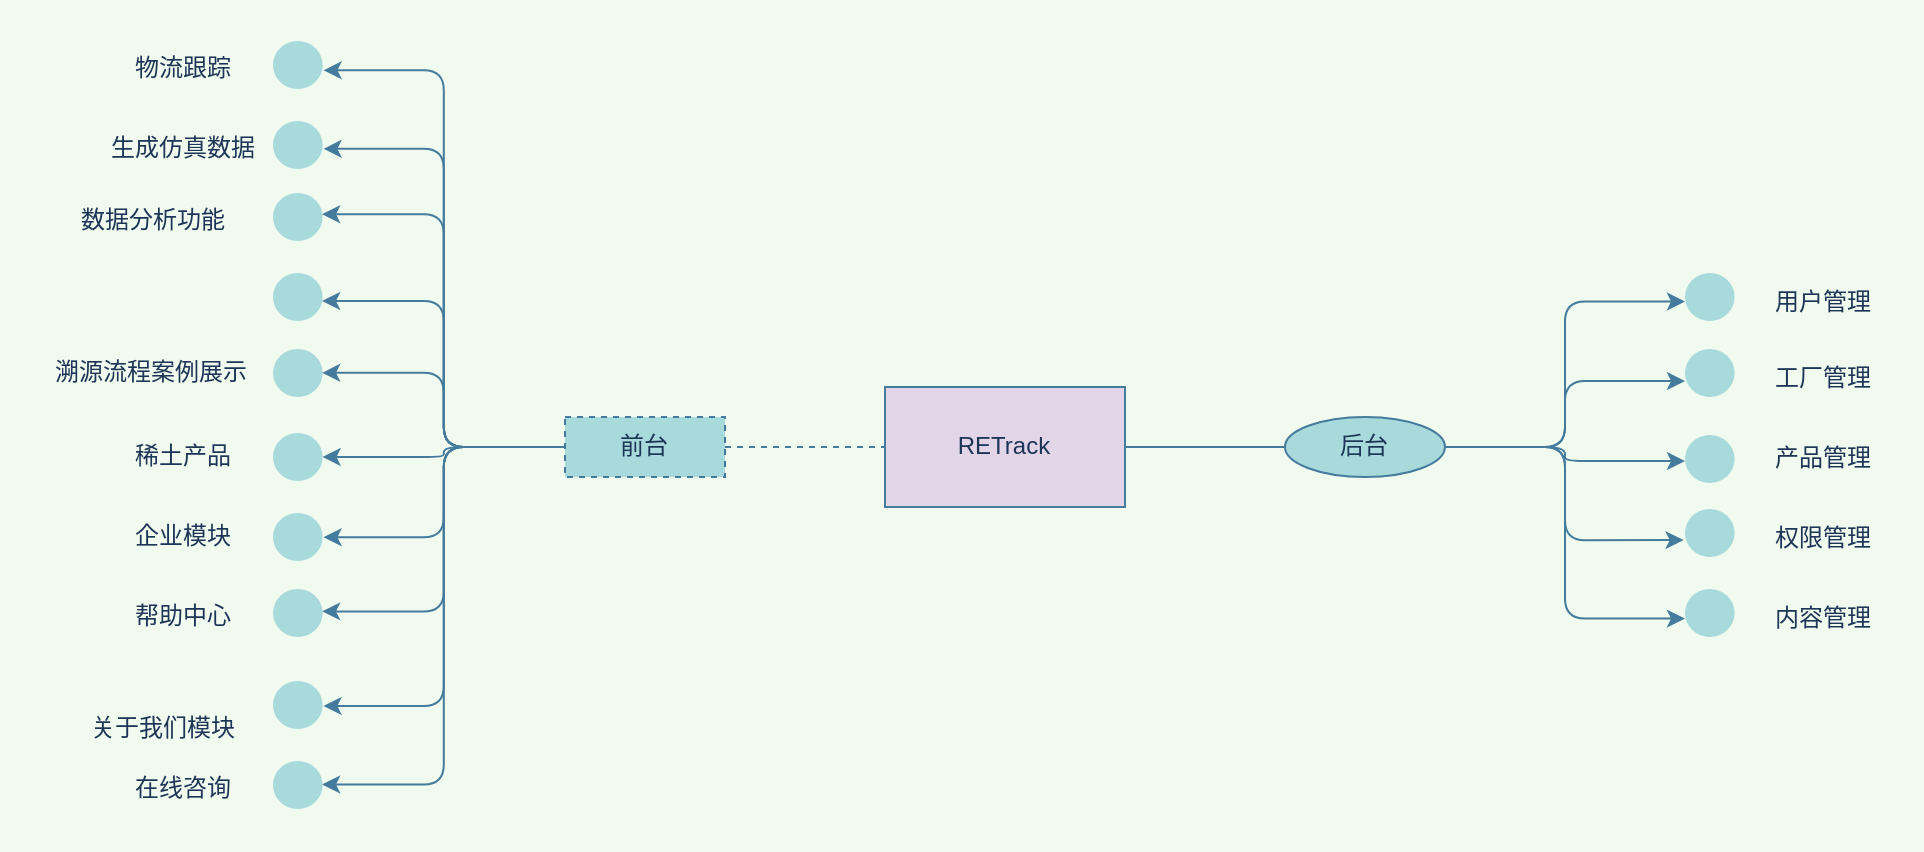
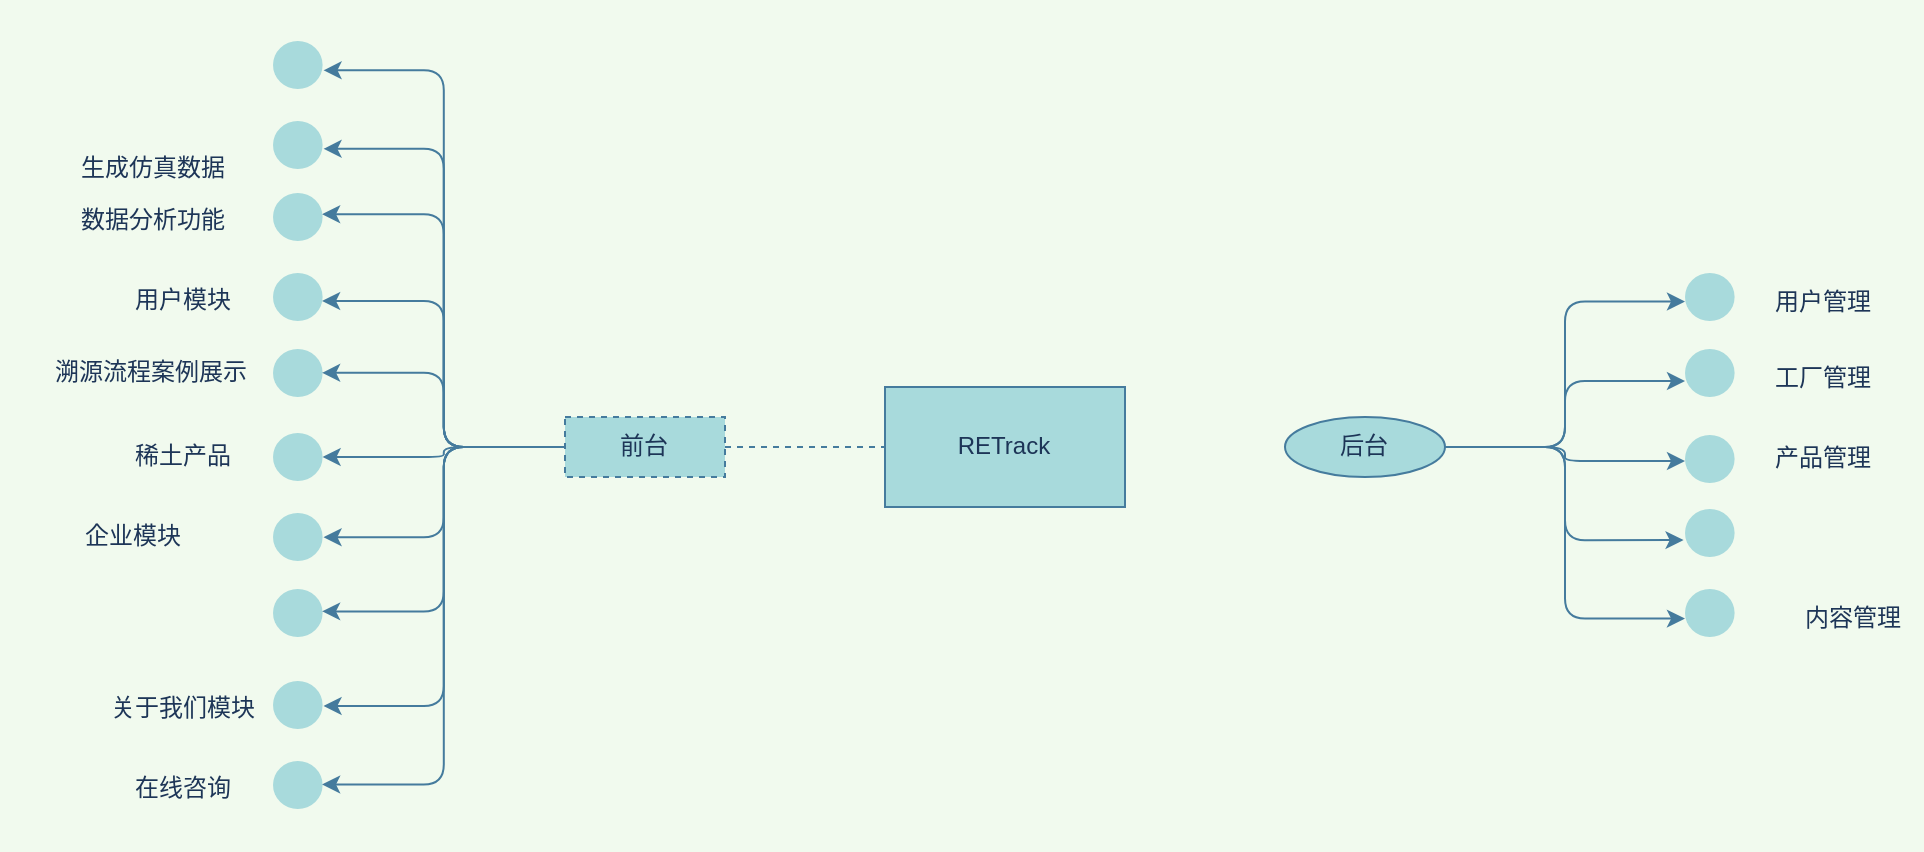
node "物流跟踪": removed
node "生成仿真数据": moved (183, 149) -> (153, 169)
node "用户模块": added
node "RETrack": fillcolor #e1d5e7 -> #a8dadc
edge "RETrack" -- "后台": removed
node "企业模块": moved (183, 537) -> (133, 537)
node "权限管理": removed
node "帮助中心": removed
node "内容管理": moved (1823, 619) -> (1853, 619)
node "关于我们模块": moved (163, 729) -> (183, 709)
